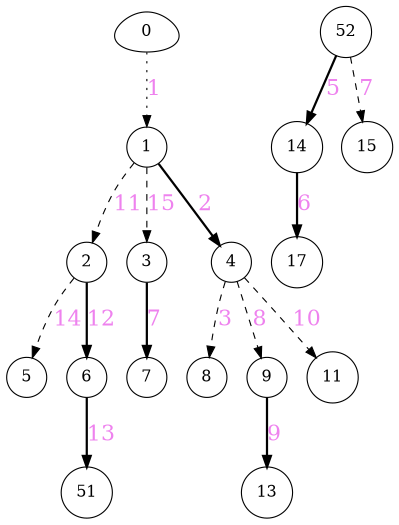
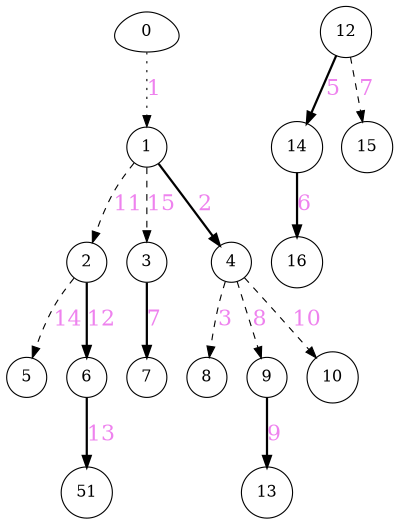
node "52": label "52" -> "12"
node "17": label "17" -> "16"
node "11": label "11" -> "10"
